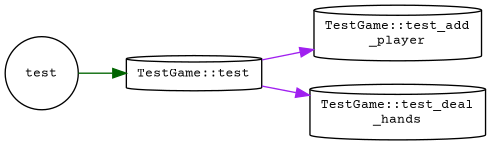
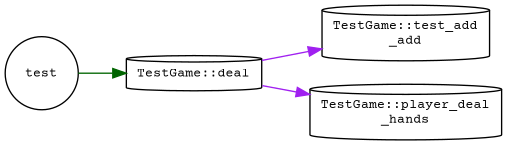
node "TestGame::test_add _player": label "TestGame::test_add _player" -> "TestGame::test_add _add"
node "TestGame::test": label "TestGame::test" -> "TestGame::deal"
node "TestGame::test_deal _hands": label "TestGame::test_deal _hands" -> "TestGame::player_deal _hands"
